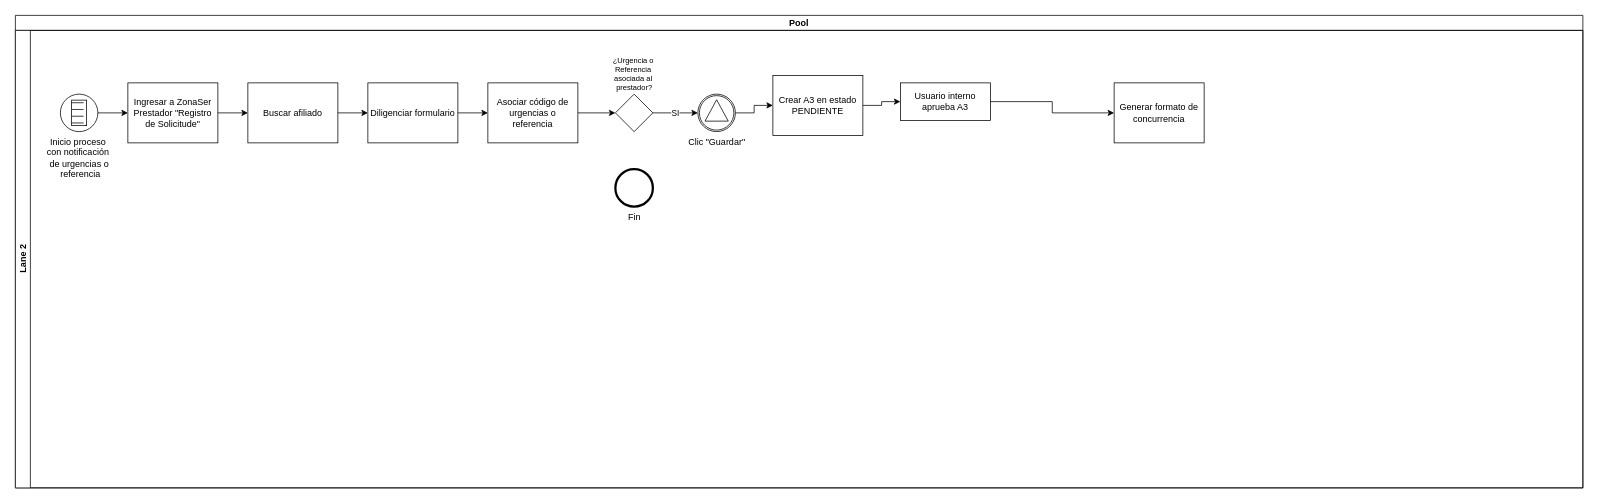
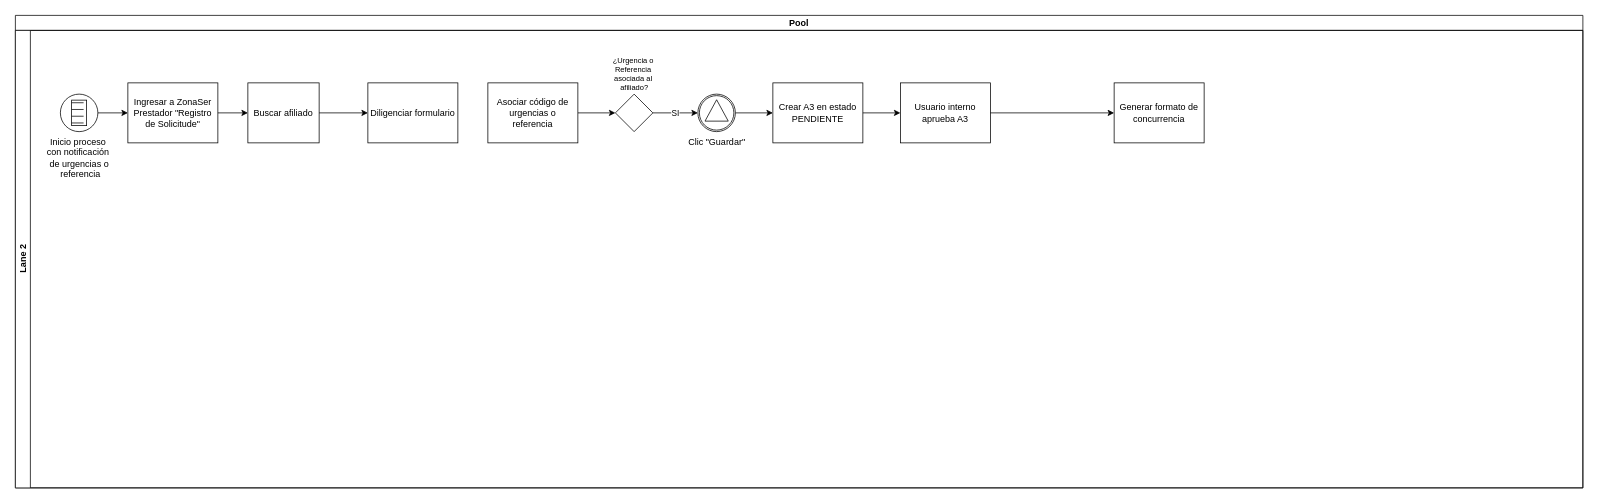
node "¿Urgencia o Referencia asociada al prestador?": label "¿Urgencia o Referencia asociada al prestador?" -> "¿Urgencia o Referencia asociada al afiliado?"
node "Usuario interno aprueba A3": size 90x38 -> 90x60
node "Crear A3 en estado PENDIENTE": moved (818, 105) -> (818, 113)
node "Buscar afiliado": size 90x60 -> 71x60
edge "Diligenciar formulario" -> "Asociar código de urgencias o referencia": removed
node "Fin": removed
